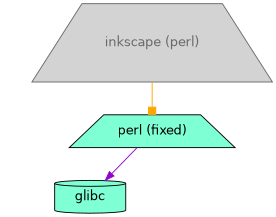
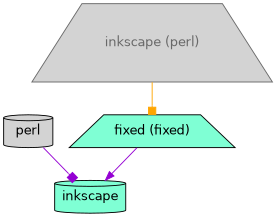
node "perl": added
node "perl (fixed)": label "perl (fixed)" -> "fixed (fixed)"
node "glibc": label "glibc" -> "inkscape"
